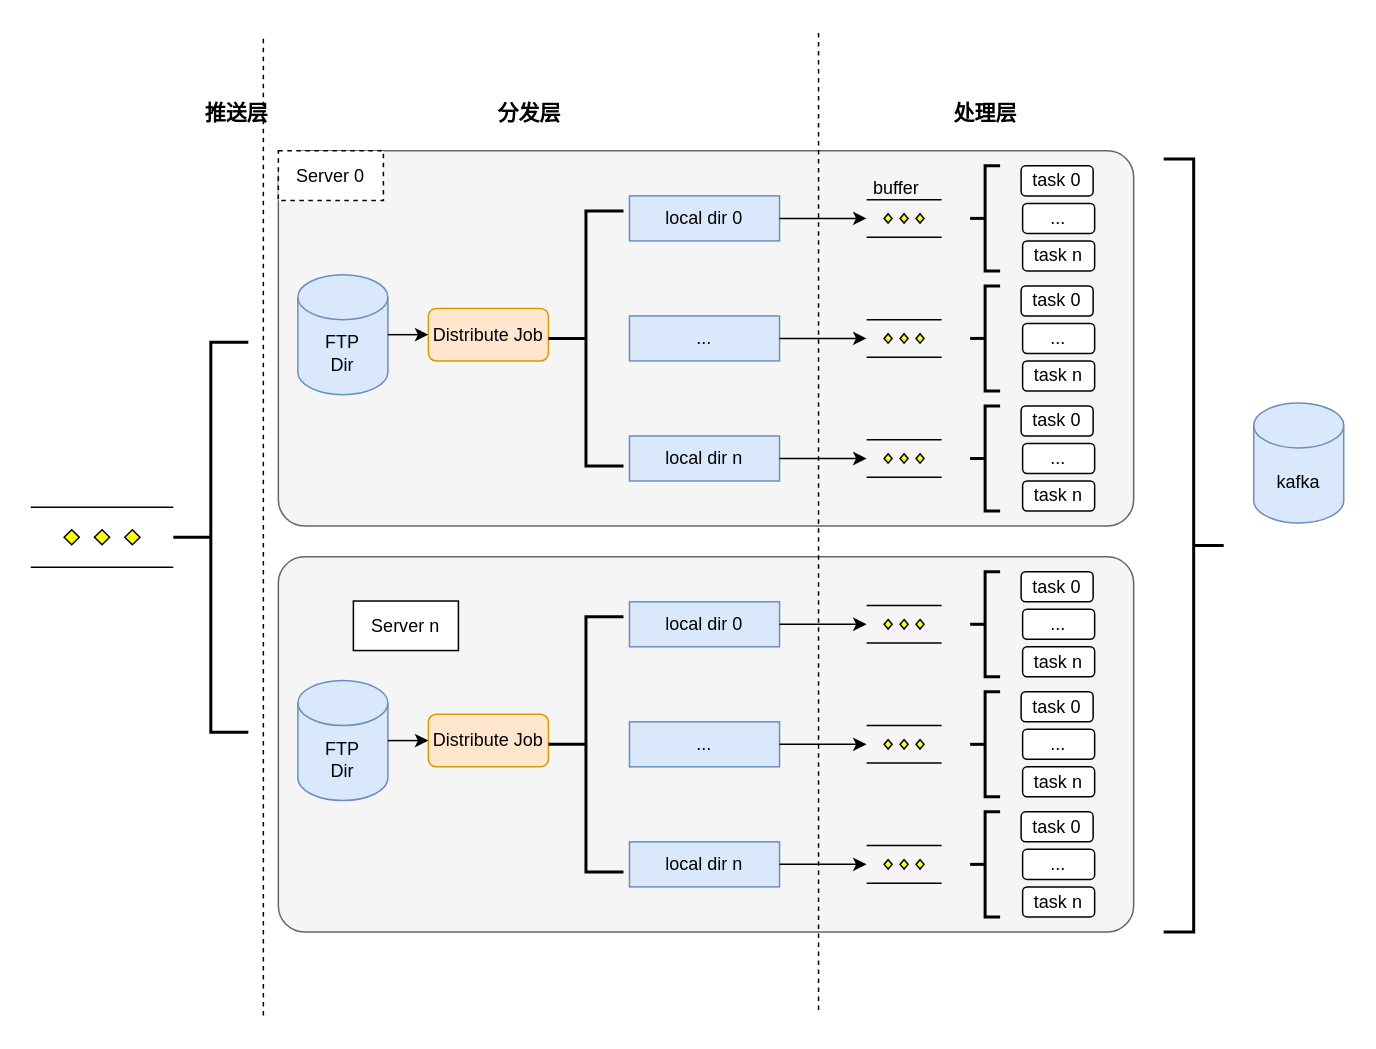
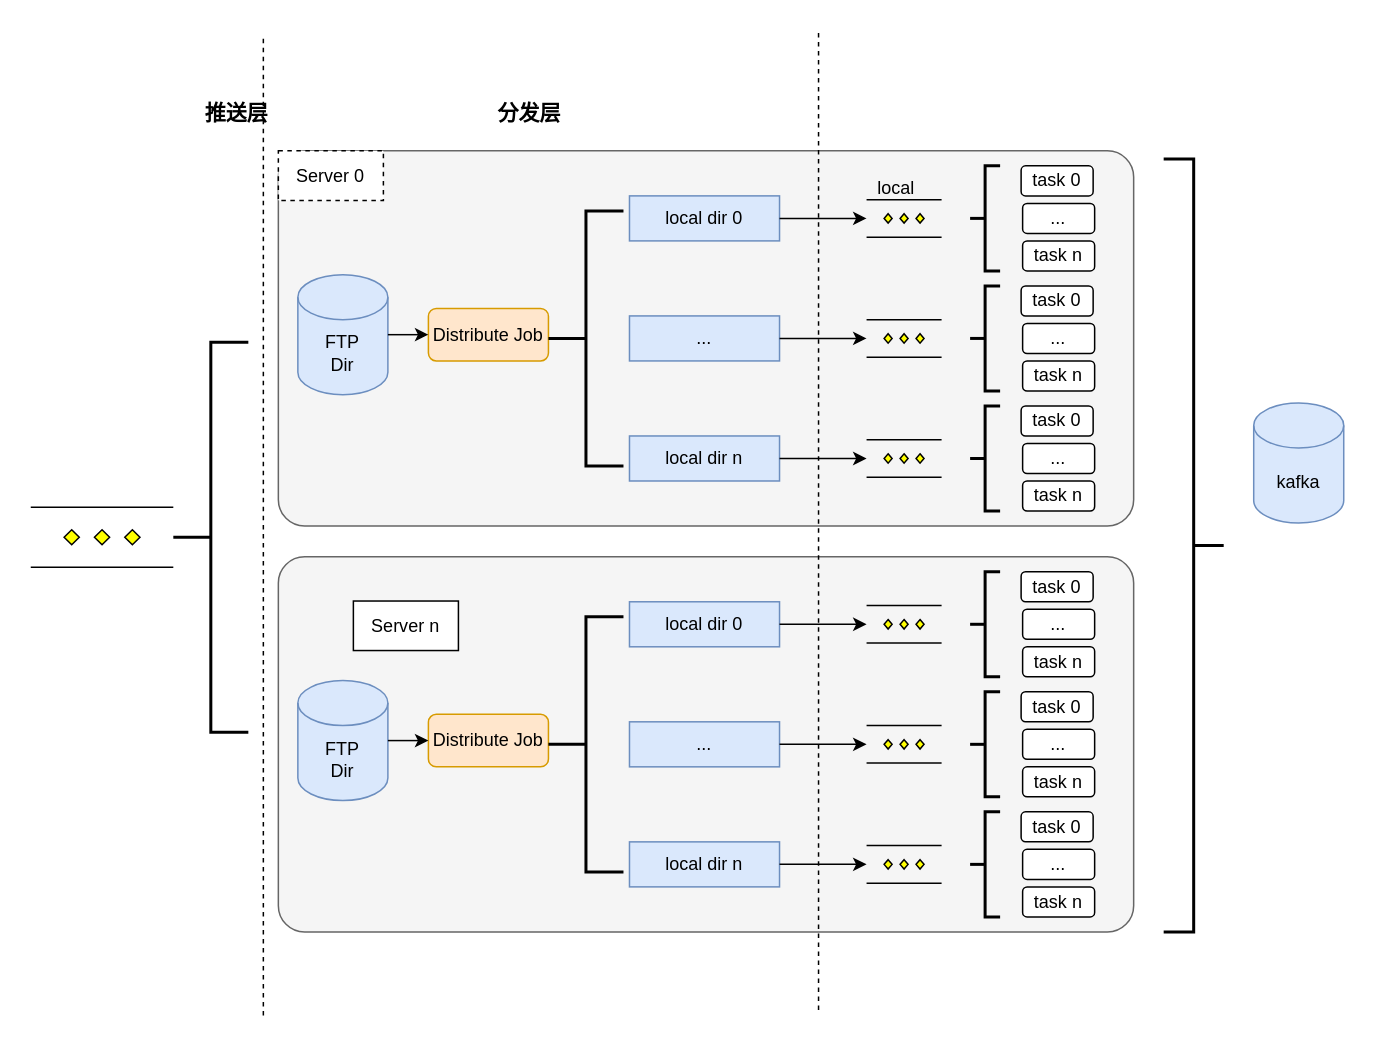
node "处理层": removed
node "buffer": label "buffer" -> "local"
